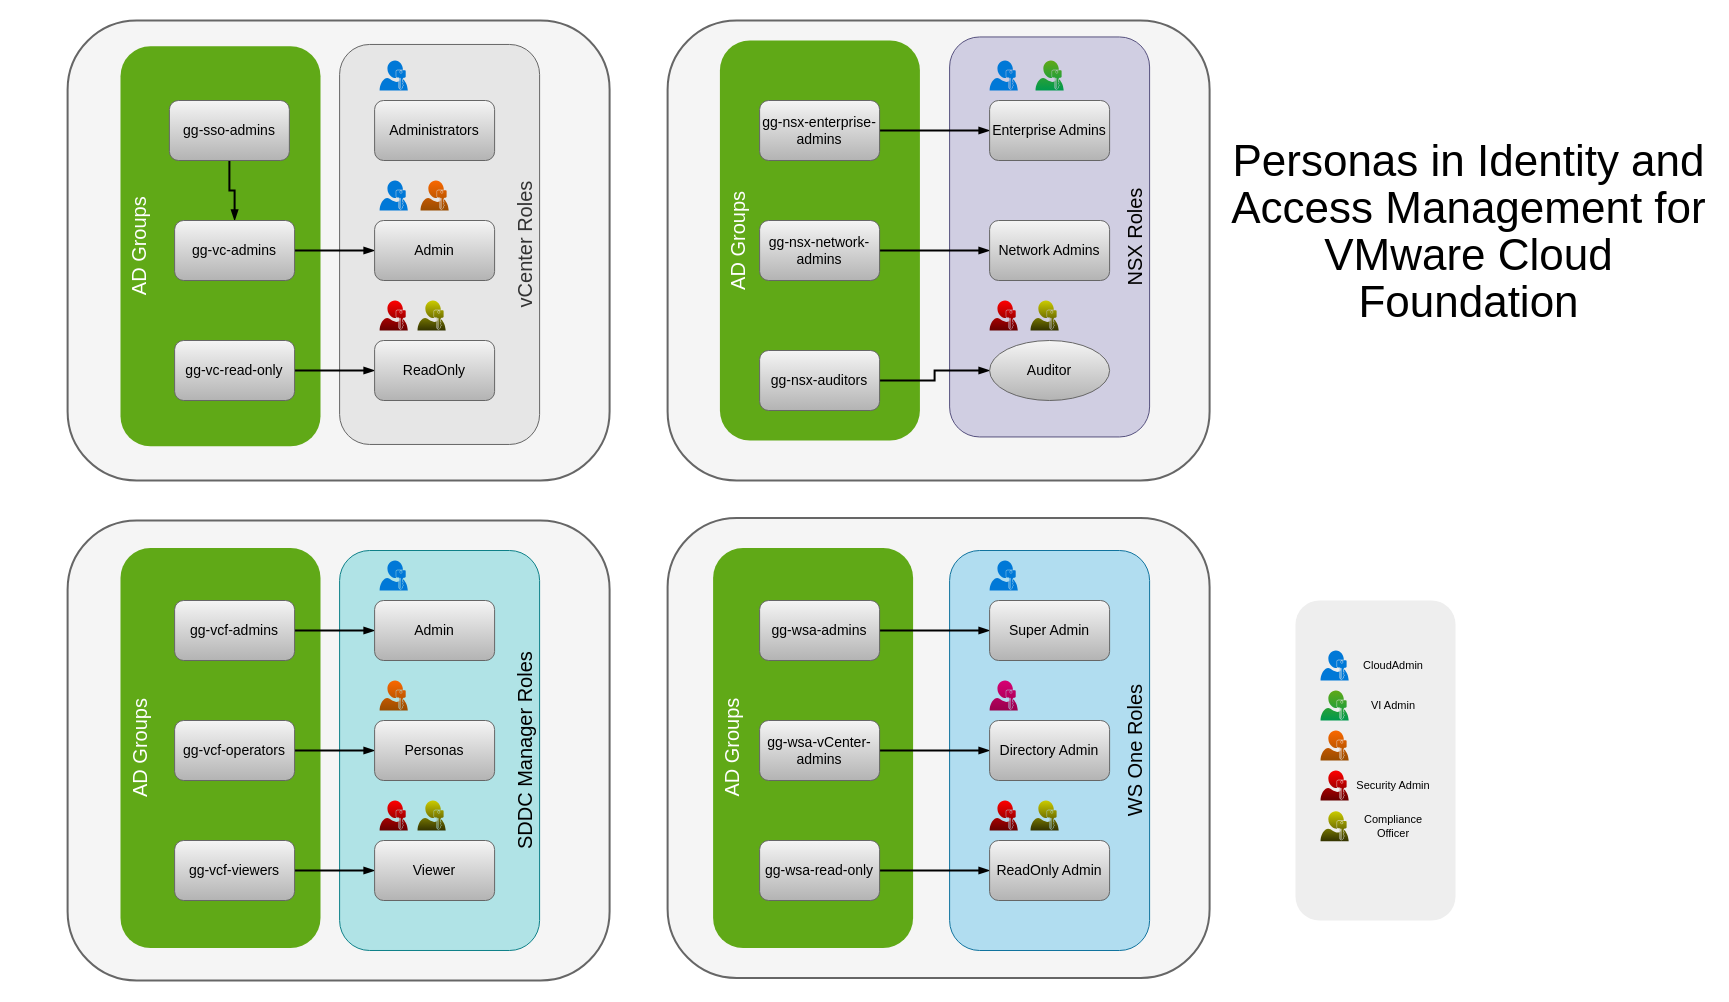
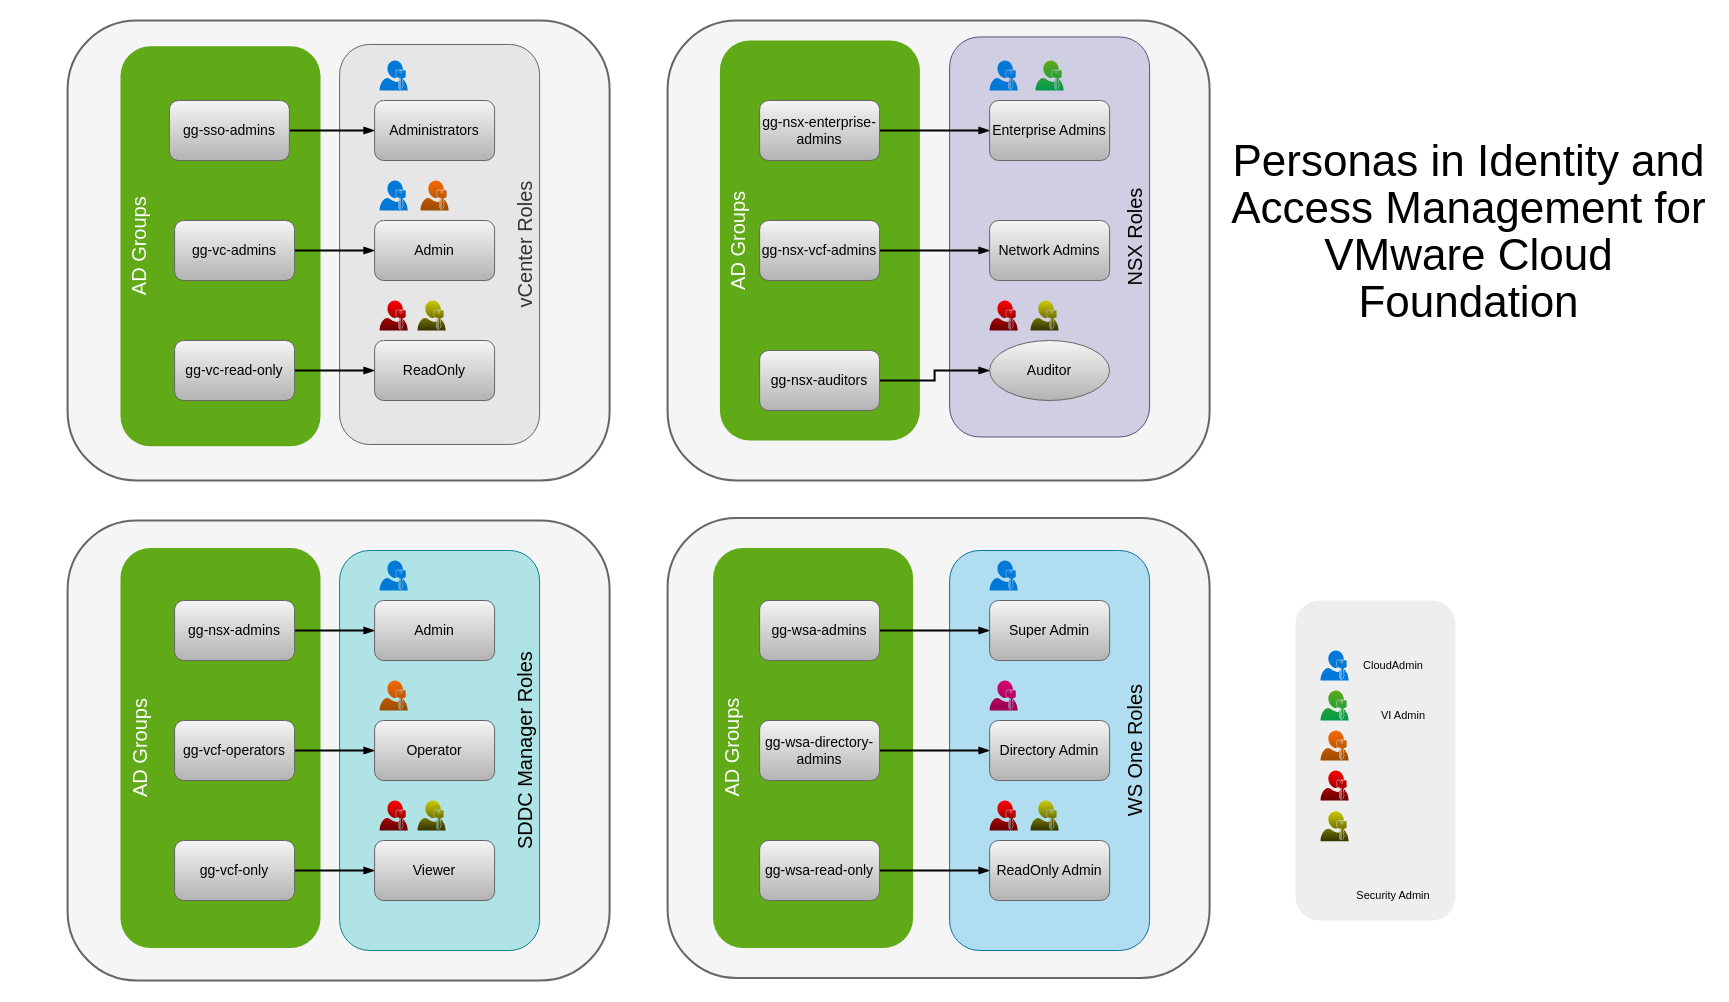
edge "gg-sso-admins" -> "gg-vc-admins": now "gg-sso-admins" -> "Administrators"
node "gg-nsx-network-admins": label "gg-nsx-network-admins" -> "gg-nsx-vcf-admins"
node "gg-vcf-admins": label "gg-vcf-admins" -> "gg-nsx-admins"
node "VI Admin": moved (1394, 706) -> (1404, 716)
node "Personas": label "Personas" -> "Operator"
node "gg-wsa-vCenter-admins": label "gg-wsa-vCenter-admins" -> "gg-wsa-directory-admins"
node "Security Admin": moved (1394, 786) -> (1394, 896)
node "Compliance Officer": removed
node "gg-vcf-viewers": label "gg-vcf-viewers" -> "gg-vcf-only"
